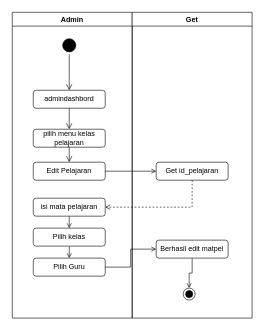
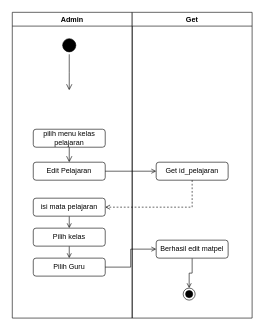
node "admindashbord": removed
edge "admindashbord" -> "pilih menu kelas pelajaran": removed
